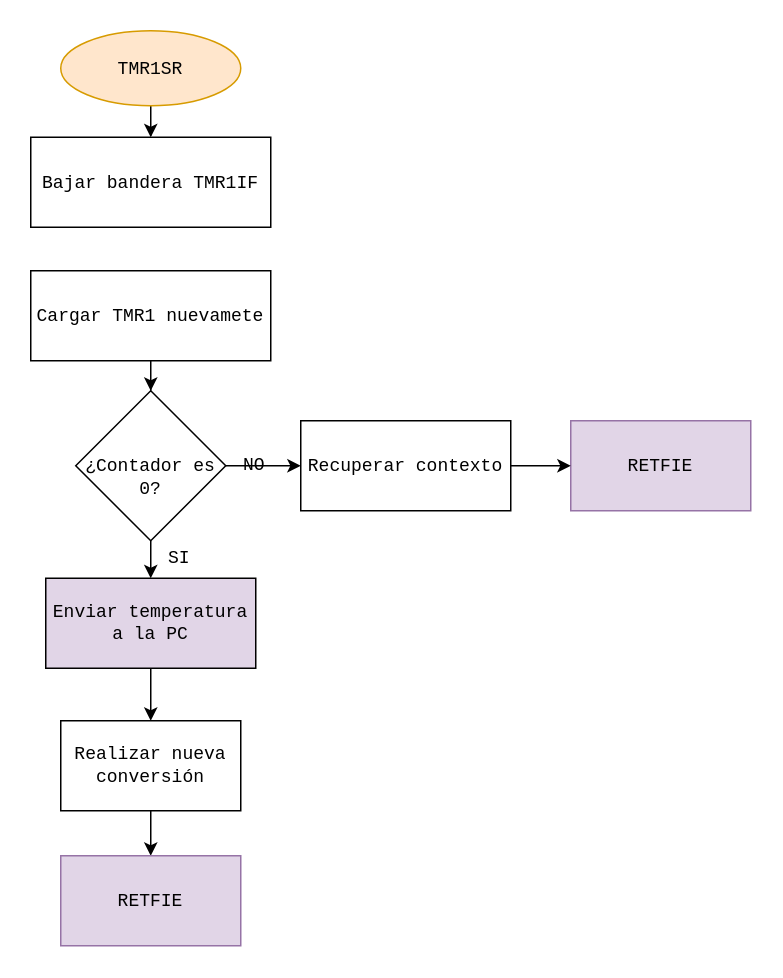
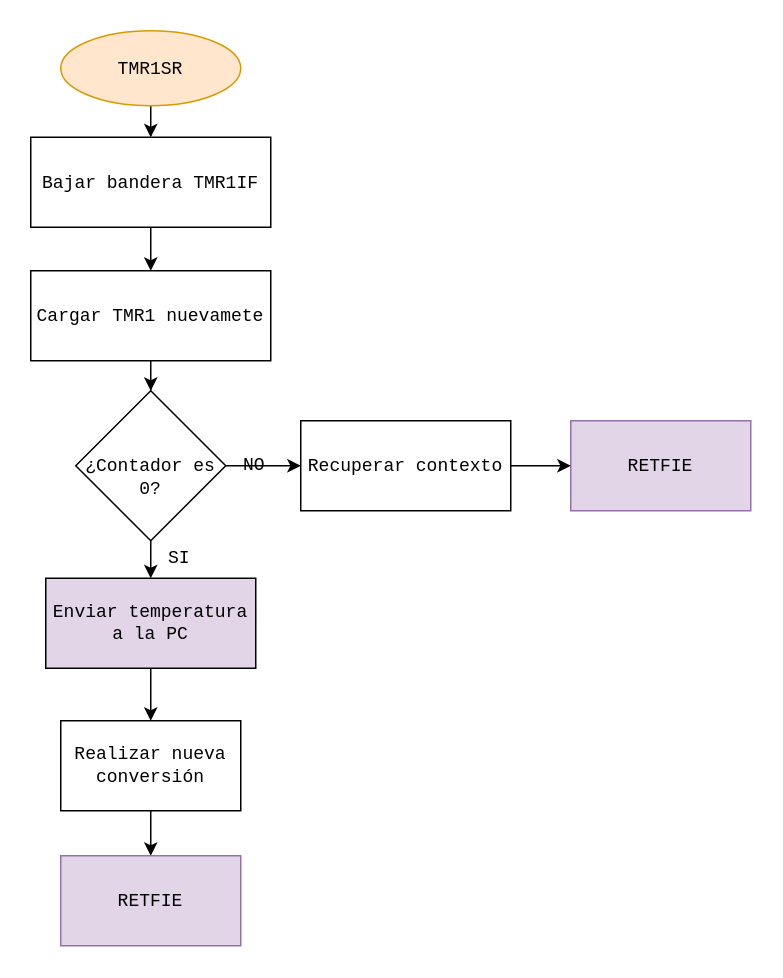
edge "Bajar bandera TMR1IF" -> "Cargar TMR1 nuevamete": added
